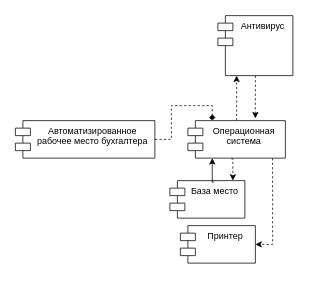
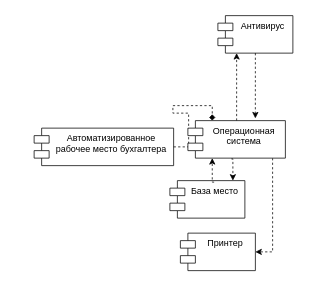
node "Антивирус": size 75x60 -> 75x38
node "Автоматизированное рабочее место бухгалтера": moved (85, 139) -> (104, 147)
edge "База место" -> "Операционная система": style solid -> dashed
node "Принтер": moved (218, 244) -> (218, 252)
